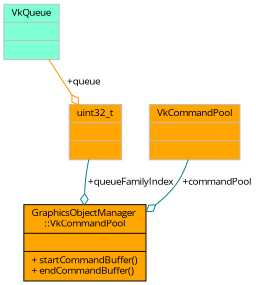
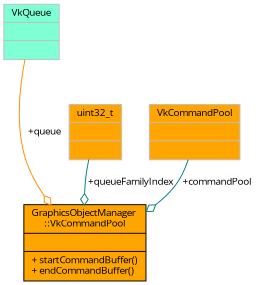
edge "VkQueue" -> "uint32_t": now "VkQueue" -> "GraphicsObjectManager"
